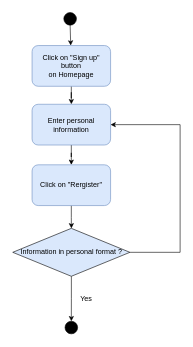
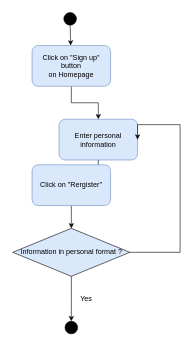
node "Enter personal information": moved (71, 125) -> (98, 140)
